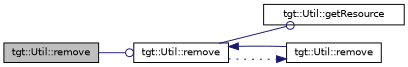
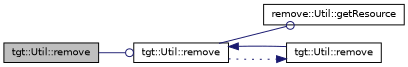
node "tgt::Util::getResource": label "tgt::Util::getResource" -> "remove::Util::getResource"
